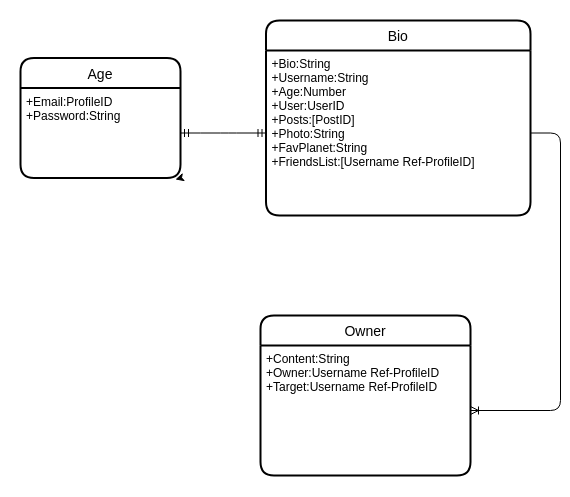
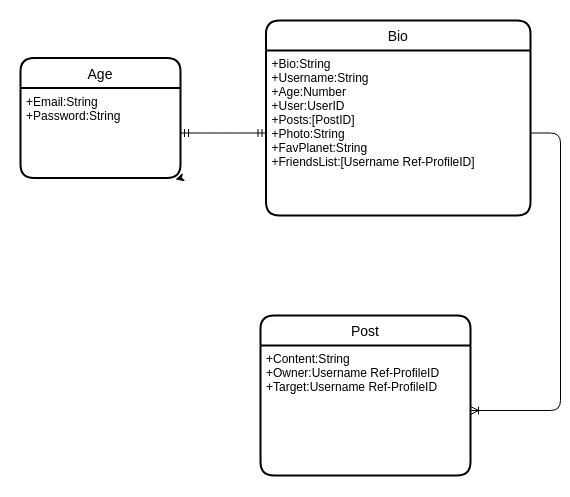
node "+Email:ProfileID +Password:String": label "+Email:ProfileID +Password:String" -> "+Email:String +Password:String"
node "Owner": label "Owner" -> "Post"
